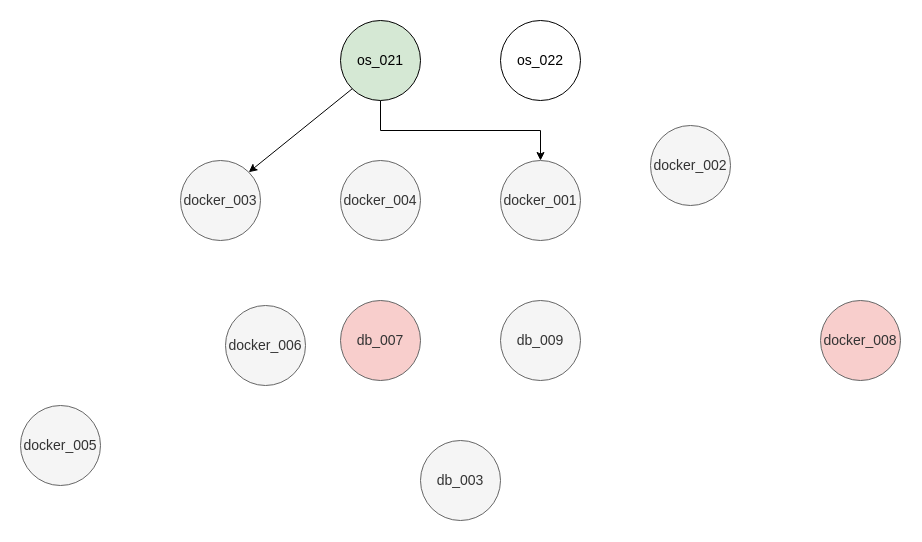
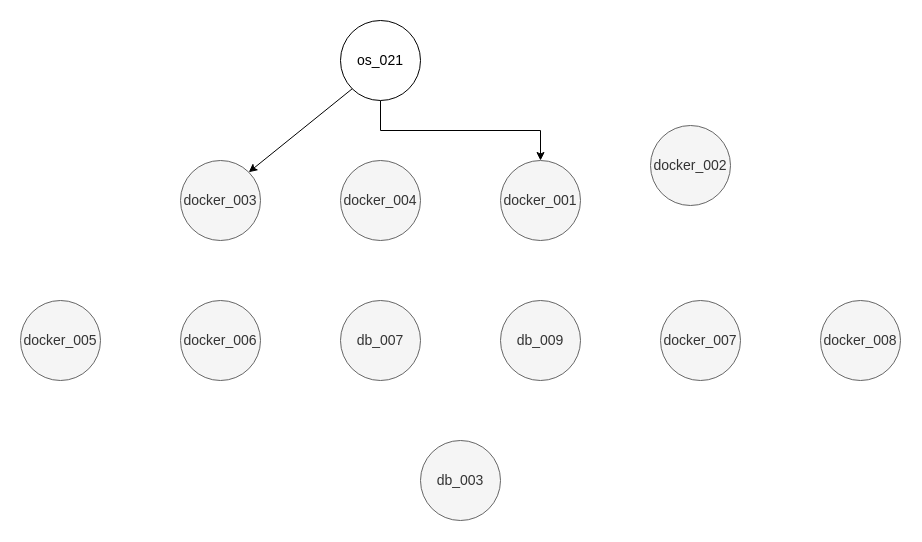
node "os_021": fillcolor #d5e8d4 -> #ffffff
node "os_022": removed
node "db_007": fillcolor #f8cecc -> #f5f5f5
node "docker_007": added
node "docker_008": fillcolor #f8cecc -> #f5f5f5
node "docker_006": moved (266, 346) -> (221, 341)
node "docker_005": moved (61, 446) -> (61, 341)
